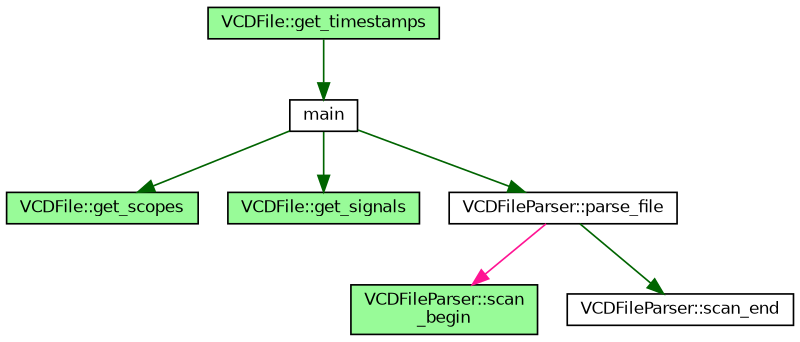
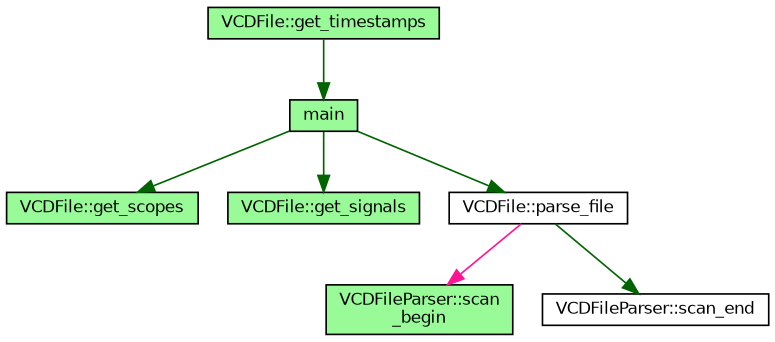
node "main": fillcolor white -> palegreen
node "VCDFileParser::parse_file": label "VCDFileParser::parse_file" -> "VCDFile::parse_file"
